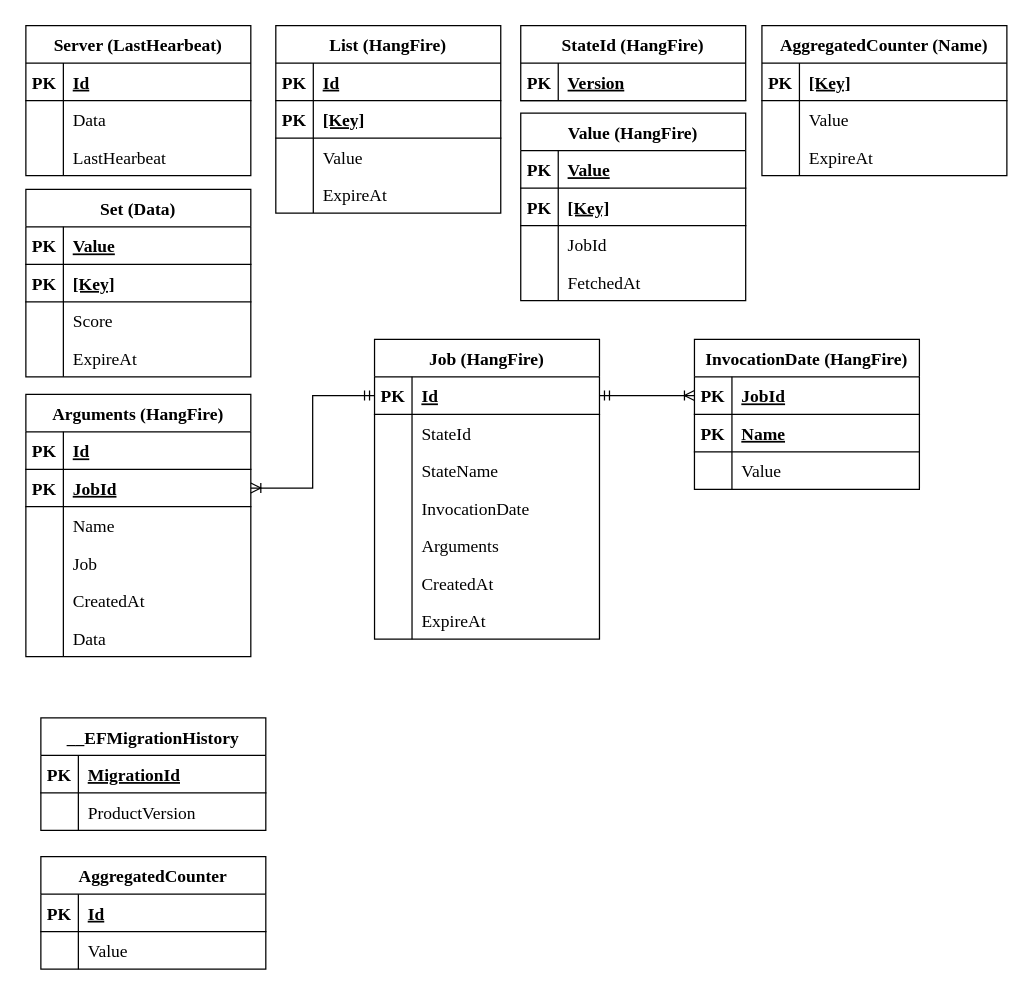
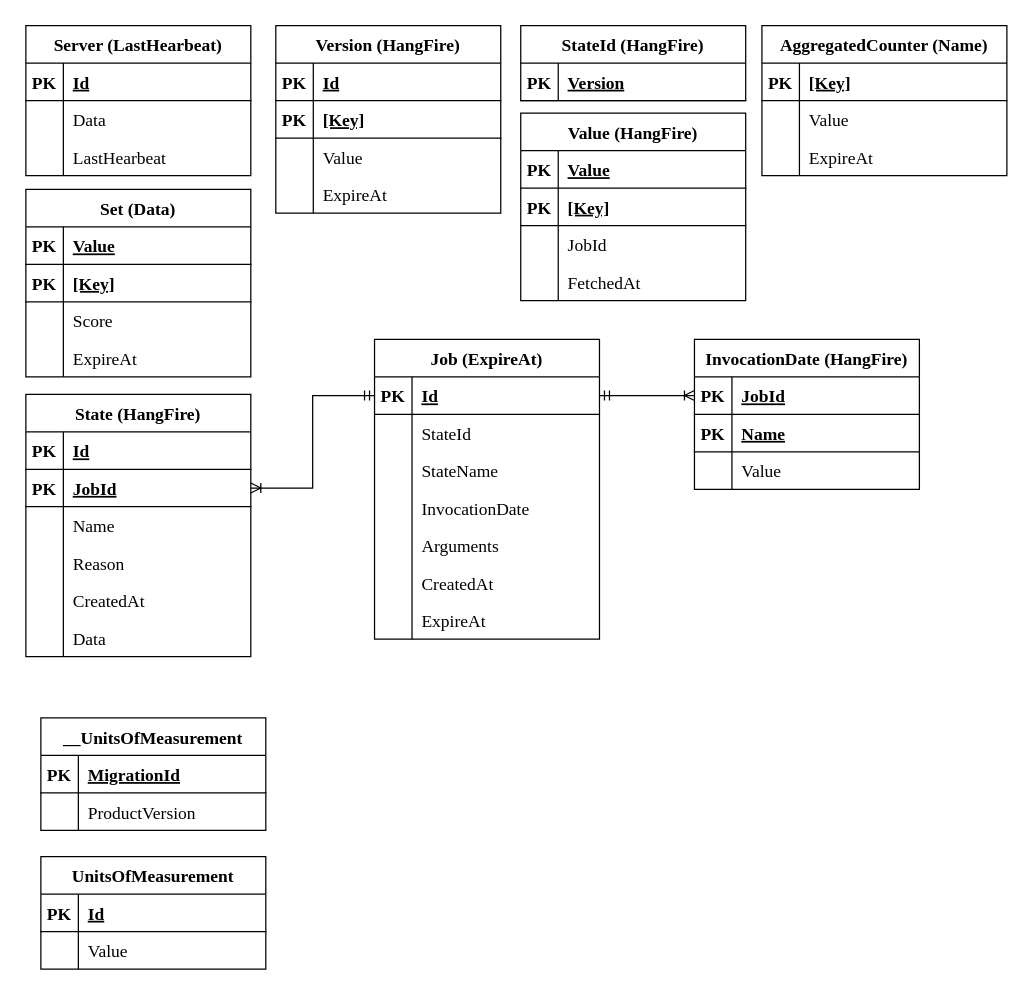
node "List (HangFire)": label "List (HangFire)" -> "Version (HangFire)"
node "Job (HangFire)": label "Job (HangFire)" -> "Job (ExpireAt)"
node "Arguments (HangFire)": label "Arguments (HangFire)" -> "State (HangFire)"
node "Job": label "Job" -> "Reason"
node "__EFMigrationHistory": label "__EFMigrationHistory" -> "__UnitsOfMeasurement"
node "AggregatedCounter": label "AggregatedCounter" -> "UnitsOfMeasurement"
